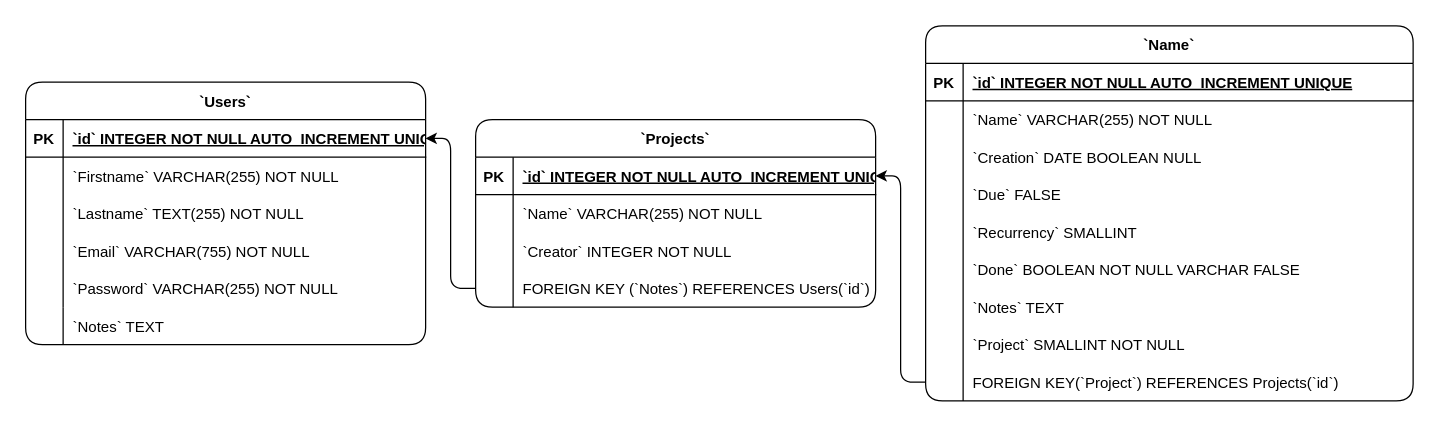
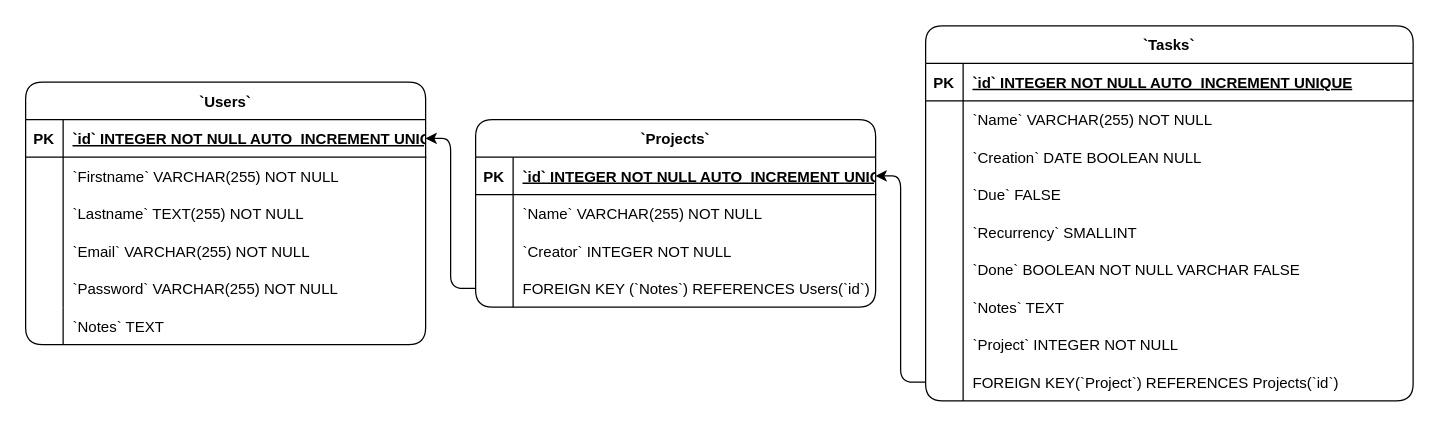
node "`Name`": label "`Name`" -> "`Tasks`"
node "`Email` VARCHAR(755) NOT NULL": label "`Email` VARCHAR(755) NOT NULL" -> "`Email` VARCHAR(255) NOT NULL"
node "`Project` SMALLINT NOT NULL": label "`Project` SMALLINT NOT NULL" -> "`Project` INTEGER NOT NULL"
